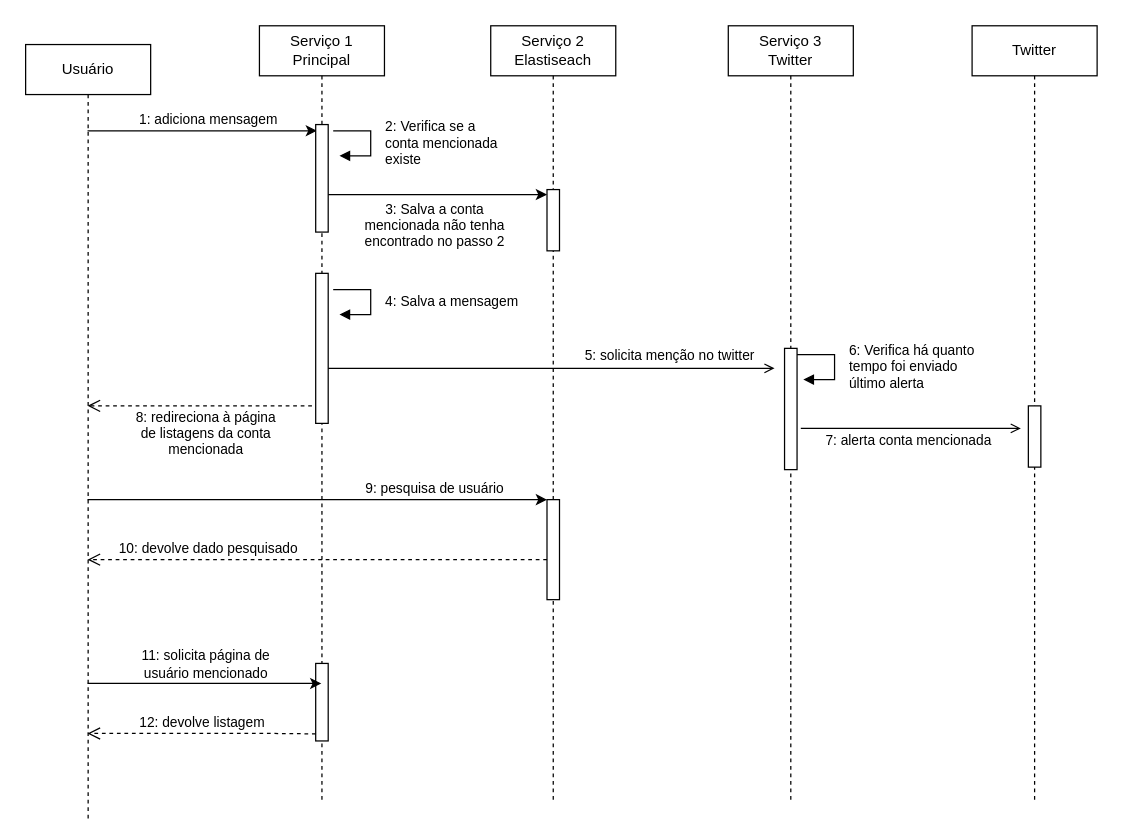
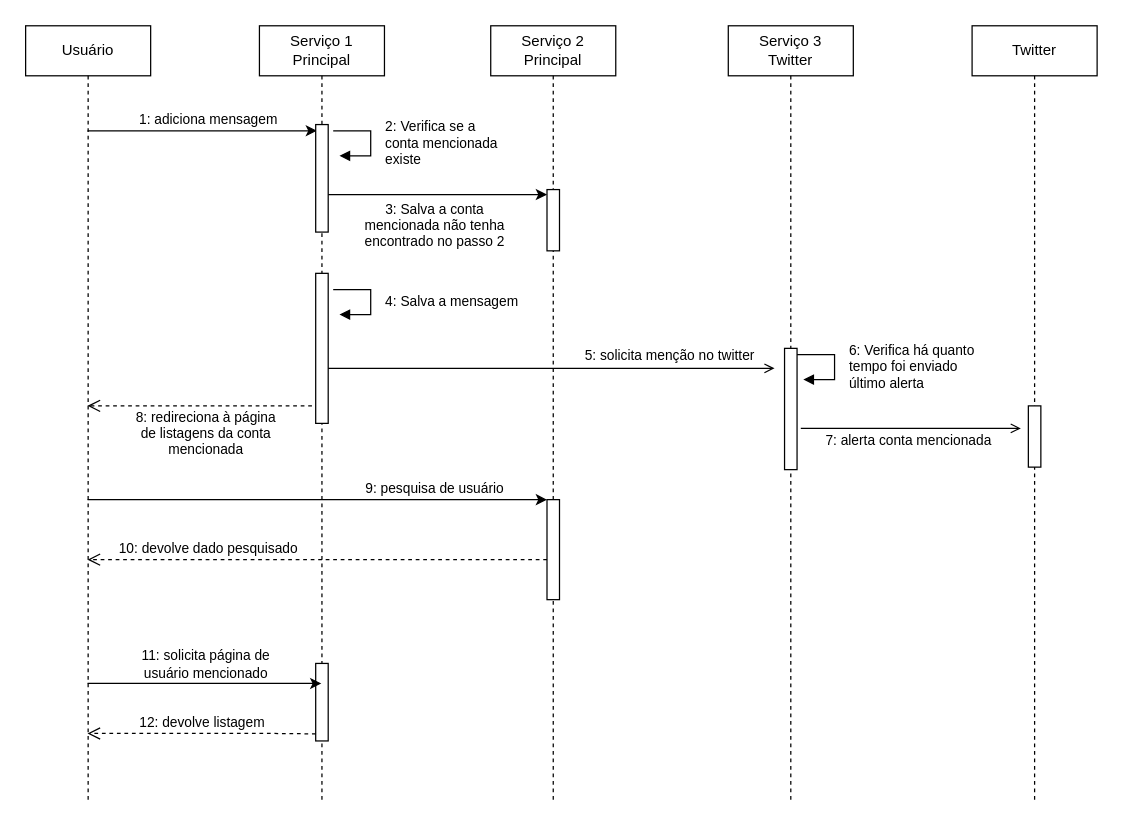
node "Serviço 2 Elastiseach": label "Serviço 2 Elastiseach" -> "Serviço 2 Principal"
node "Usuário": moved (88, 432) -> (88, 413)
